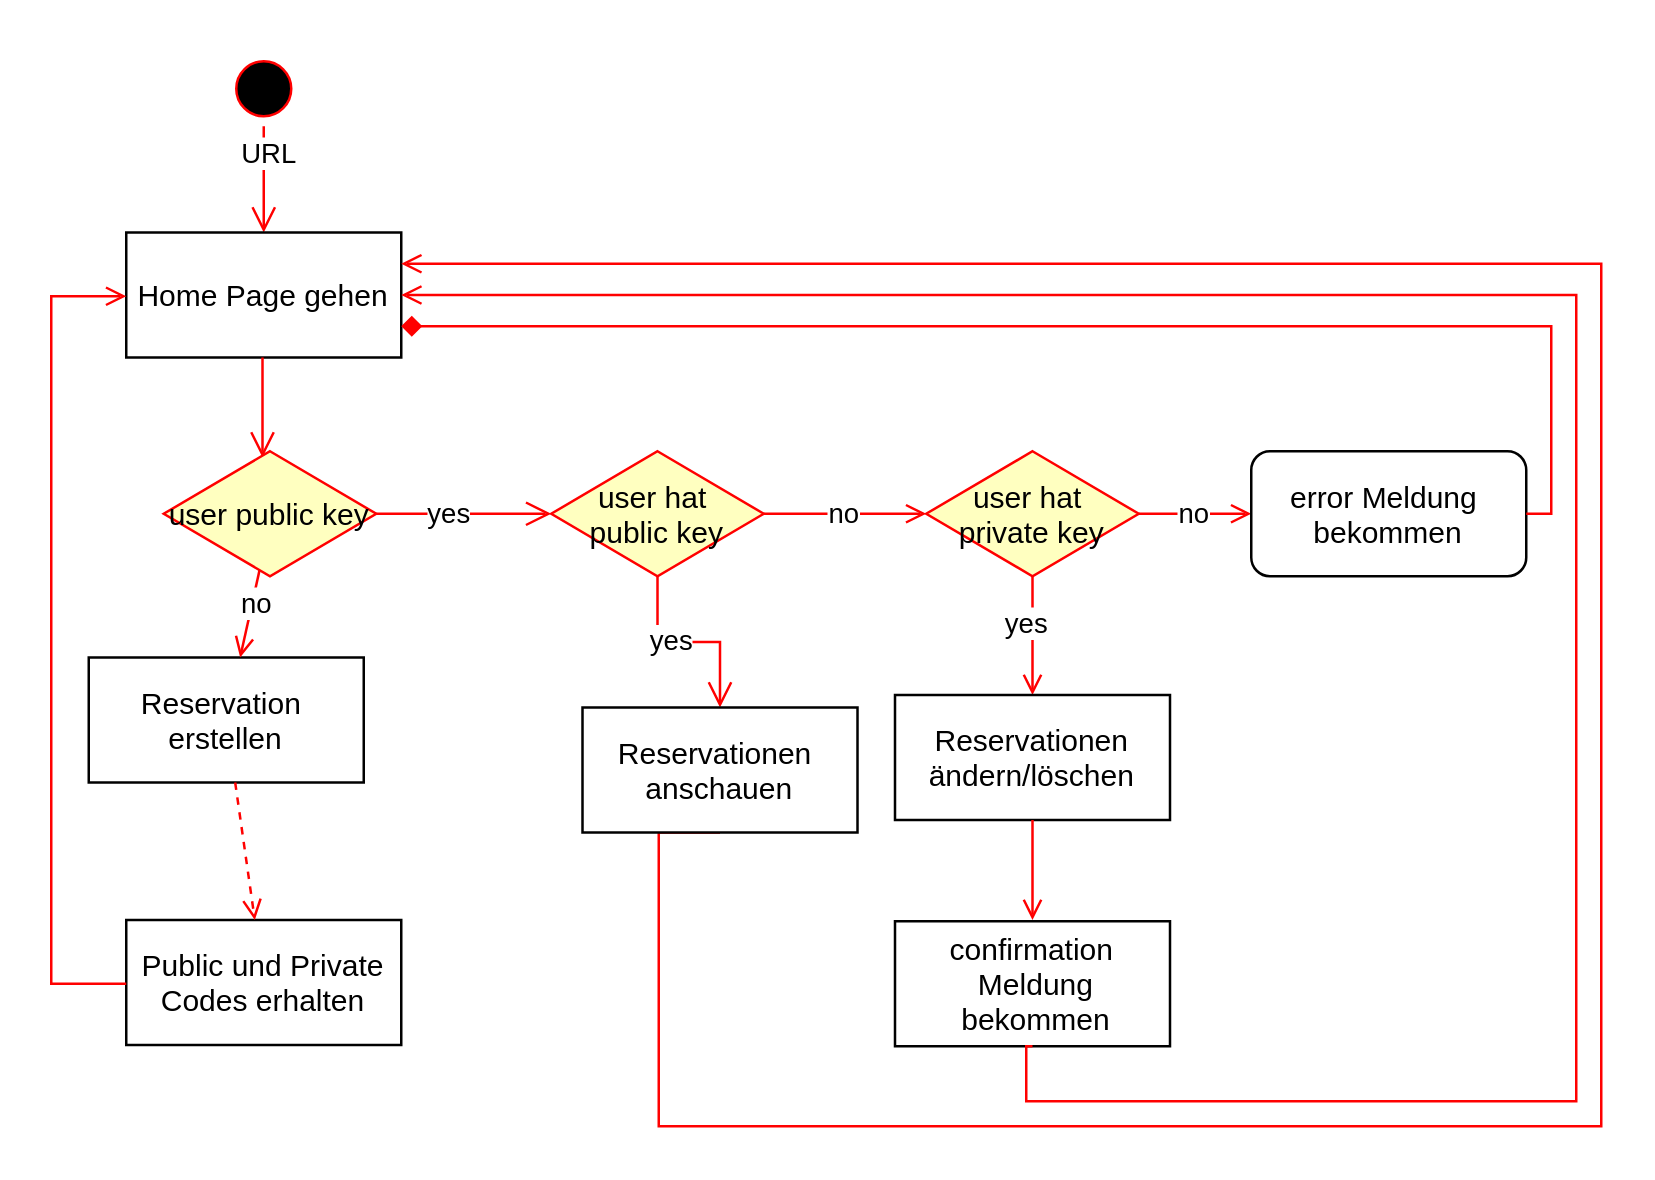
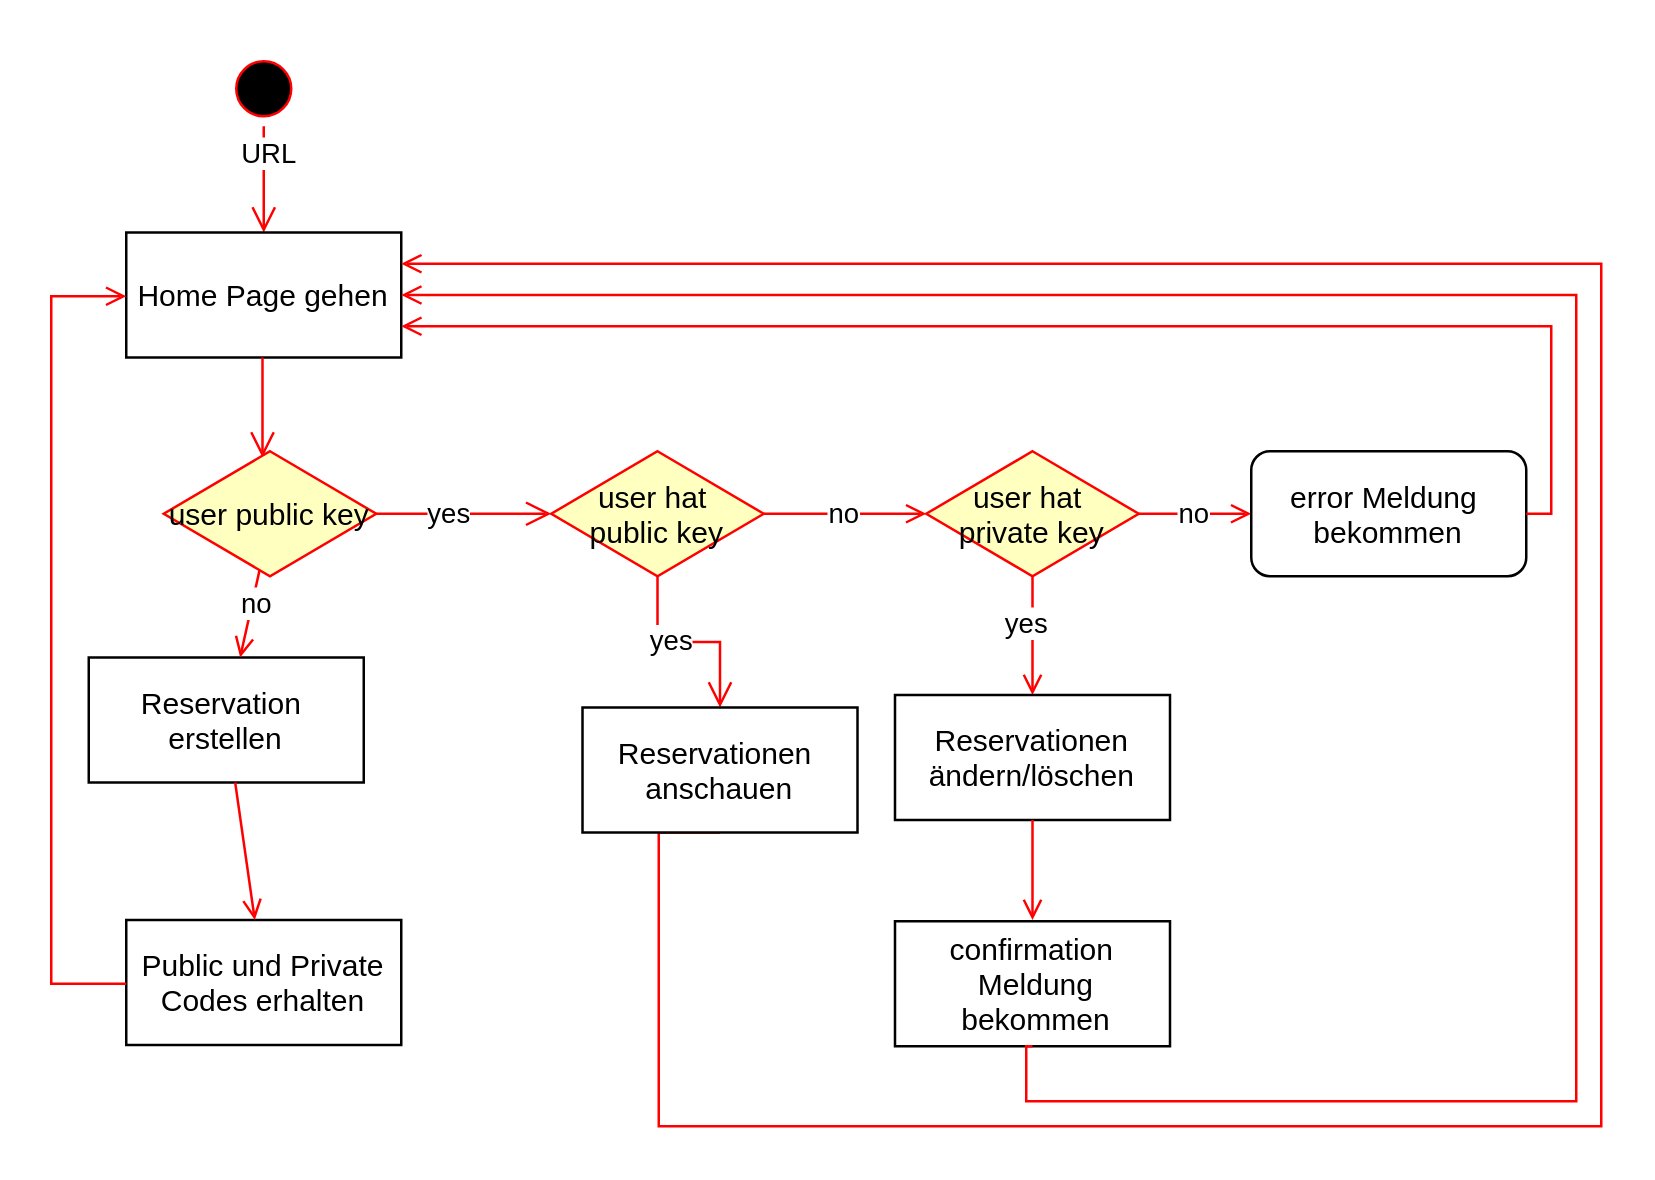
edge "error Meldung bekommen" -> "Home Page gehen": arrowhead diamond -> open
edge "Reservation erstellen" -> "Public und Private Codes erhalten": style dashed -> solid
